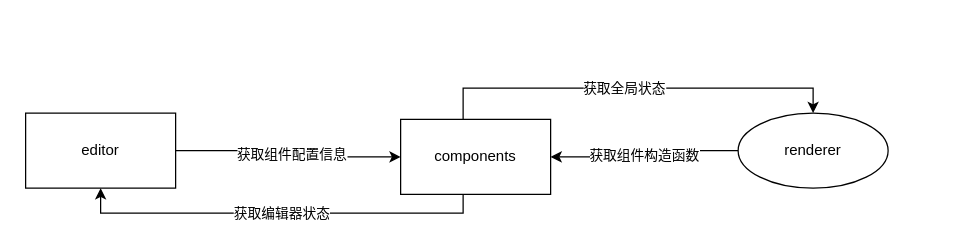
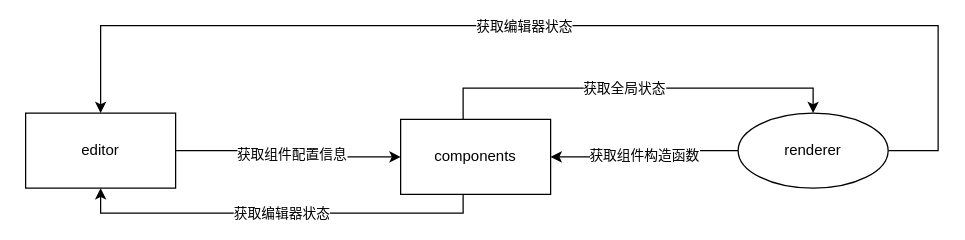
edge "renderer" -> "editor": added, label "获取编辑器状态"
